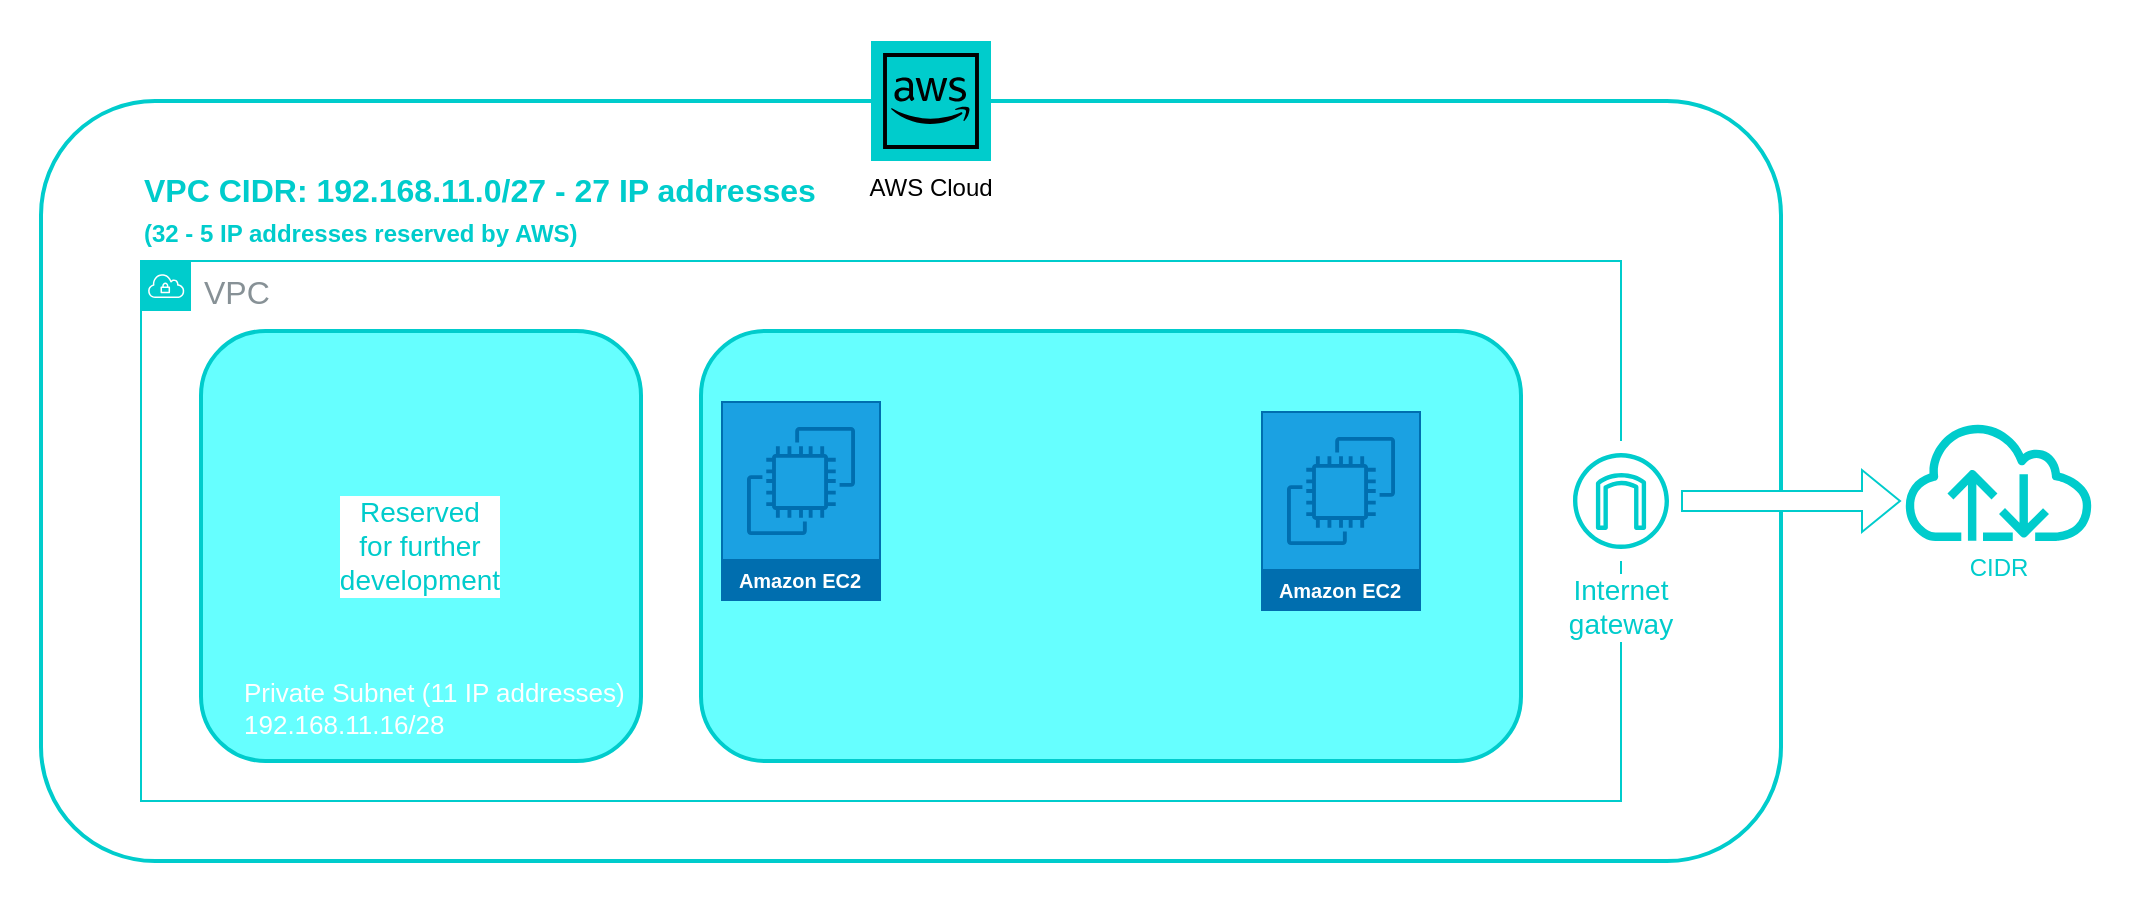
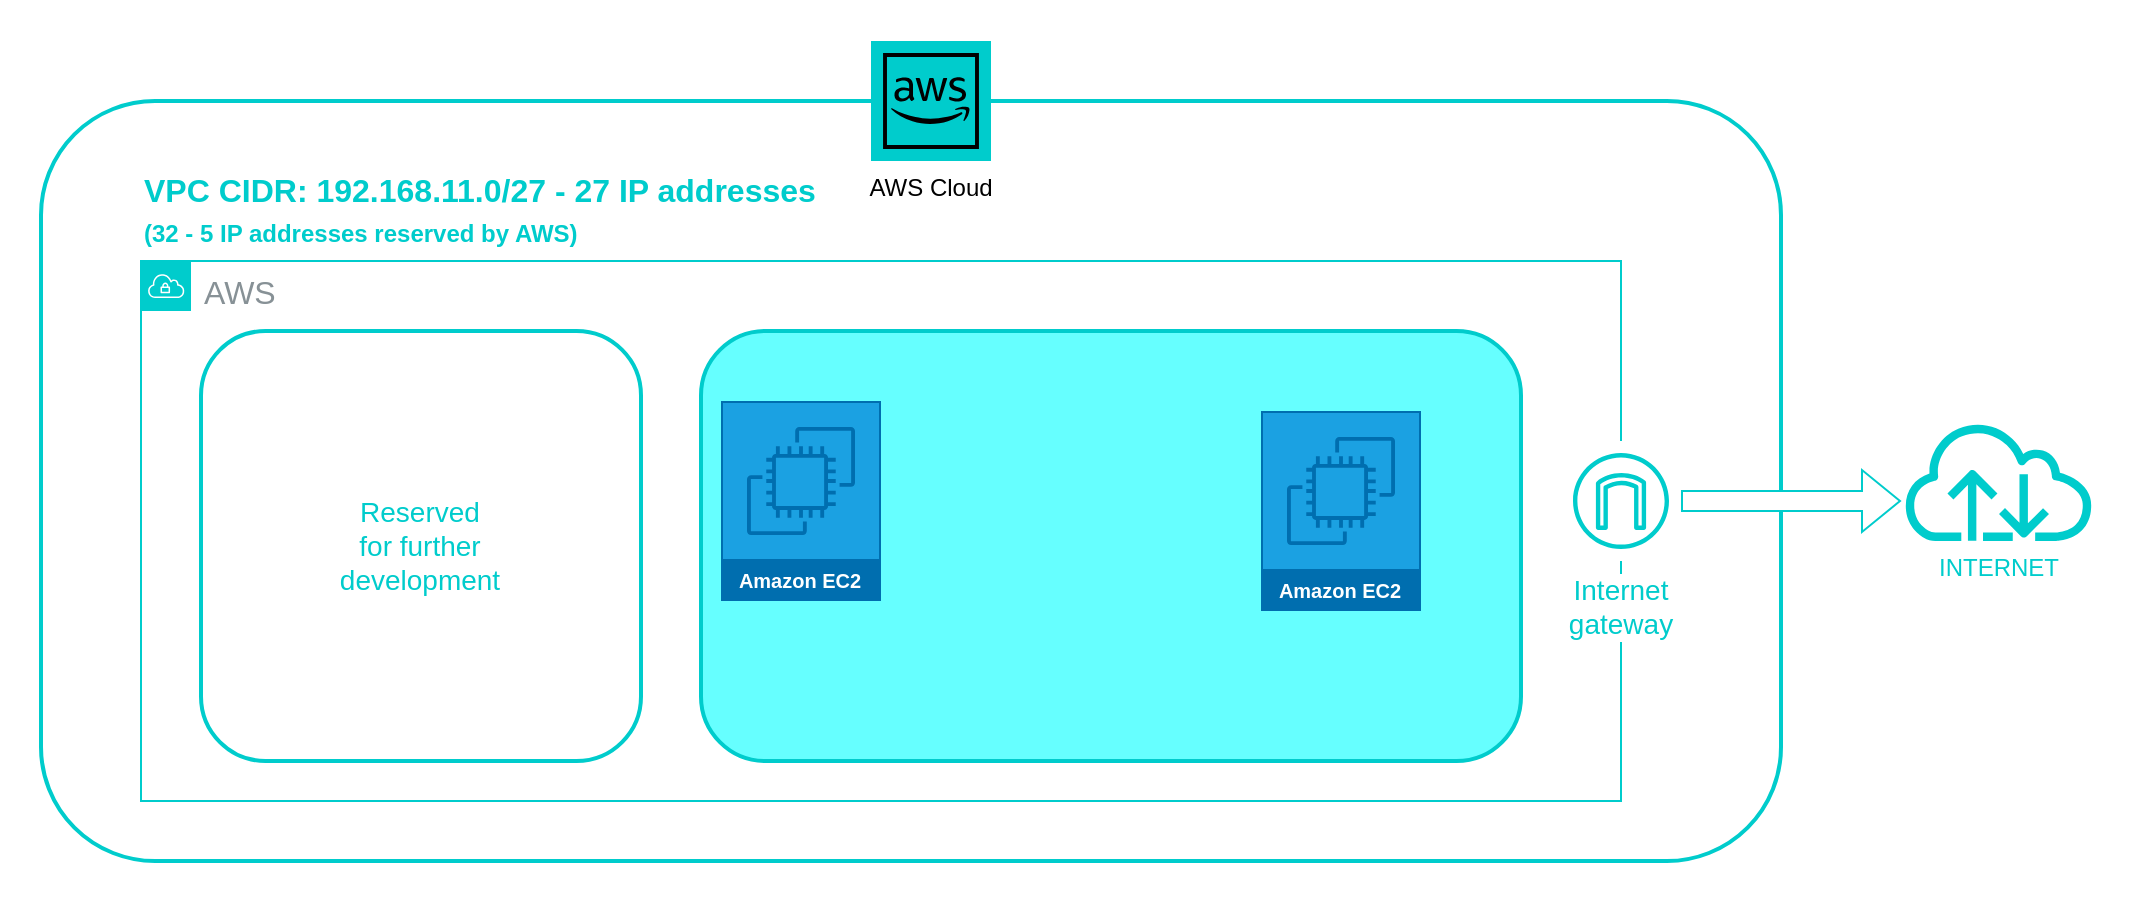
node "VPC": label "VPC" -> "AWS"
node "Reserved for further development": fillcolor #66ffff -> #ffffff
node "CIDR": label "CIDR" -> "INTERNET"
